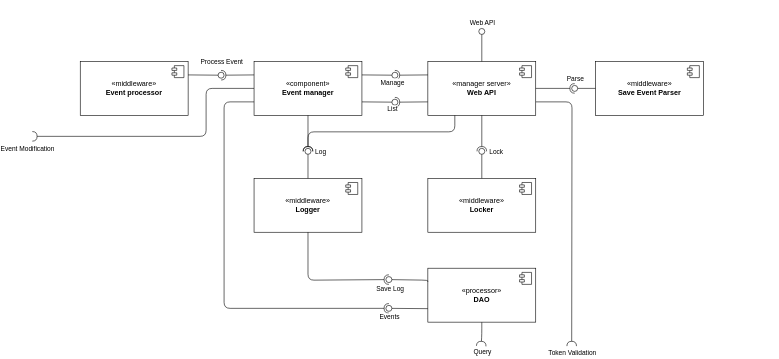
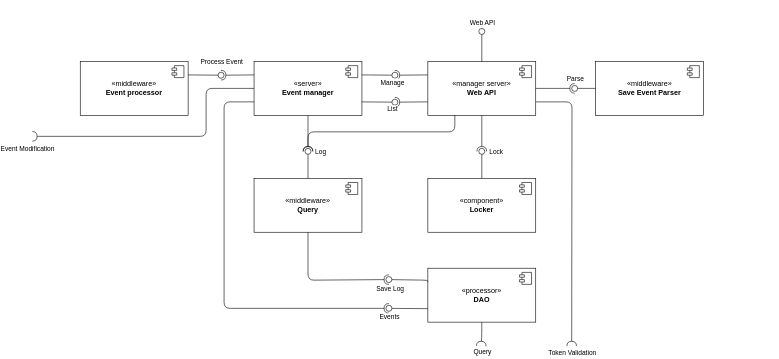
node "«component» Event manager": label "«component» Event manager" -> "«server» Event manager"
node "«middleware» Logger": label "«middleware» Logger" -> "«middleware» Query"
node "«middleware» Locker": label "«middleware» Locker" -> "«component» Locker"
